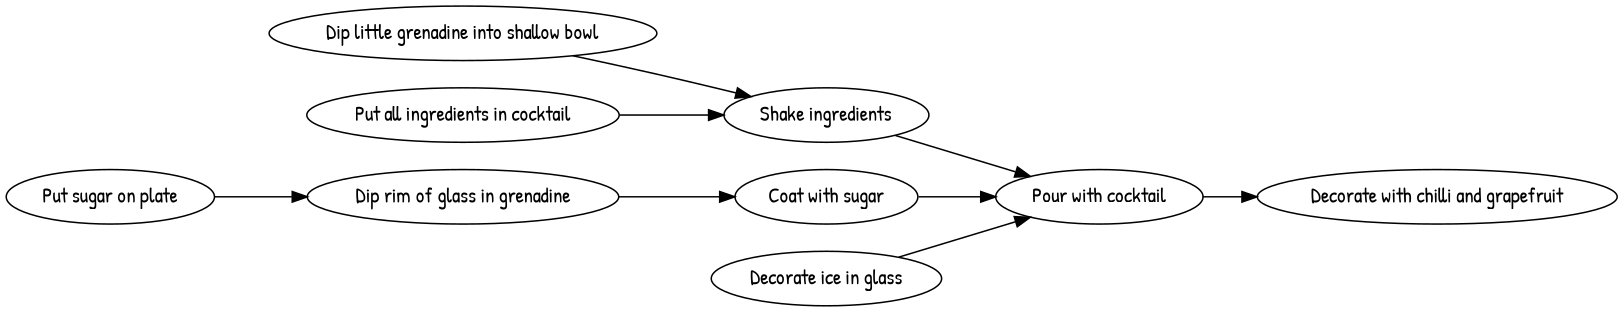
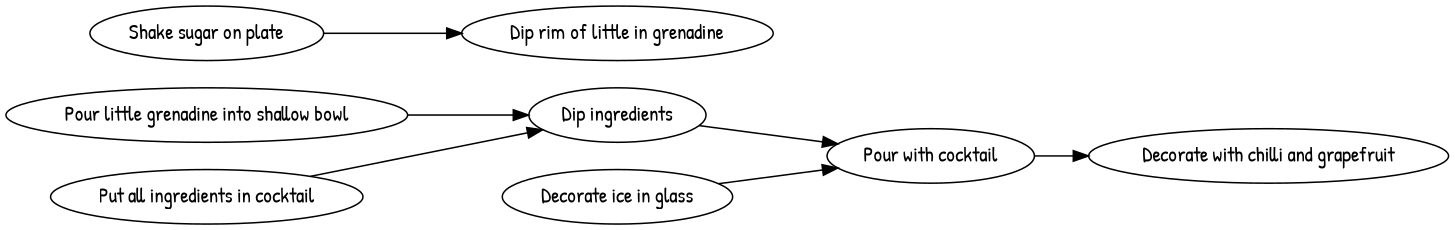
node "Dip little grenadine into shallow bowl": label "Dip little grenadine into shallow bowl" -> "Pour little grenadine into shallow bowl"
node "Shake ingredients": label "Shake ingredients" -> "Dip ingredients"
node "Put sugar on plate": label "Put sugar on plate" -> "Shake sugar on plate"
node "Dip rim of glass in grenadine": label "Dip rim of glass in grenadine" -> "Dip rim of little in grenadine"
node "Coat with sugar": removed
